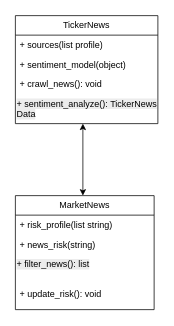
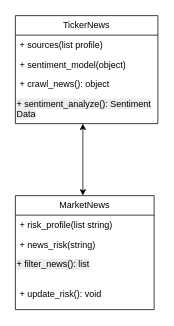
node "+ crawl_news(): void": label "+ crawl_news(): void" -> "+ crawl_news(): object"
node "+ sentiment_analyze(): TickerNews Data": label "+ sentiment_analyze(): TickerNews Data" -> "+ sentiment_analyze(): Sentiment Data"
